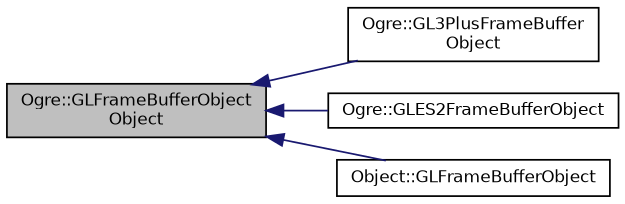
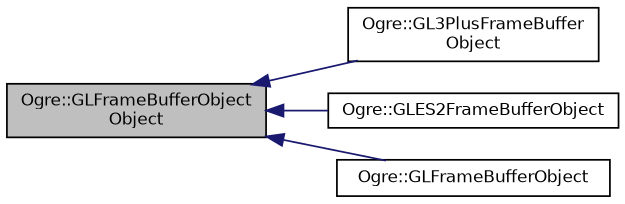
node "Object::GLFrameBufferObject": label "Object::GLFrameBufferObject" -> "Ogre::GLFrameBufferObject"
